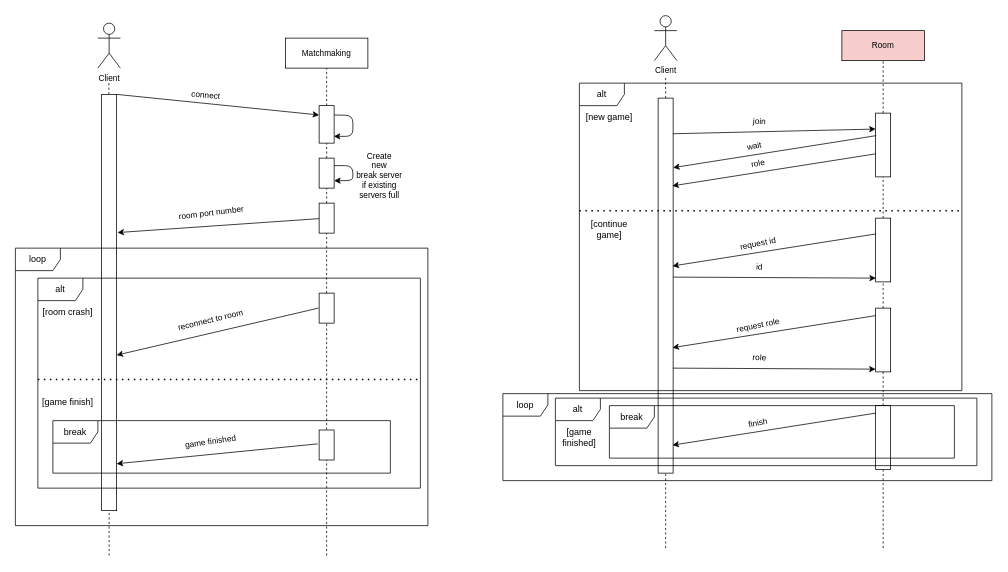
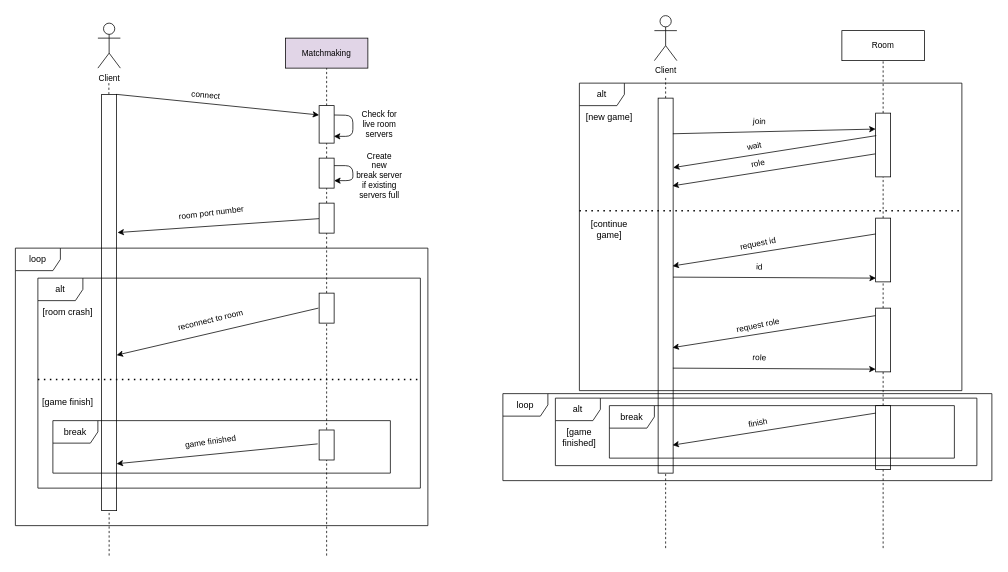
node "Room": fillcolor #f8cecc -> #ffffff
node "Matchmaking": fillcolor #ffffff -> #e1d5e7
node "Check for live room servers": added
